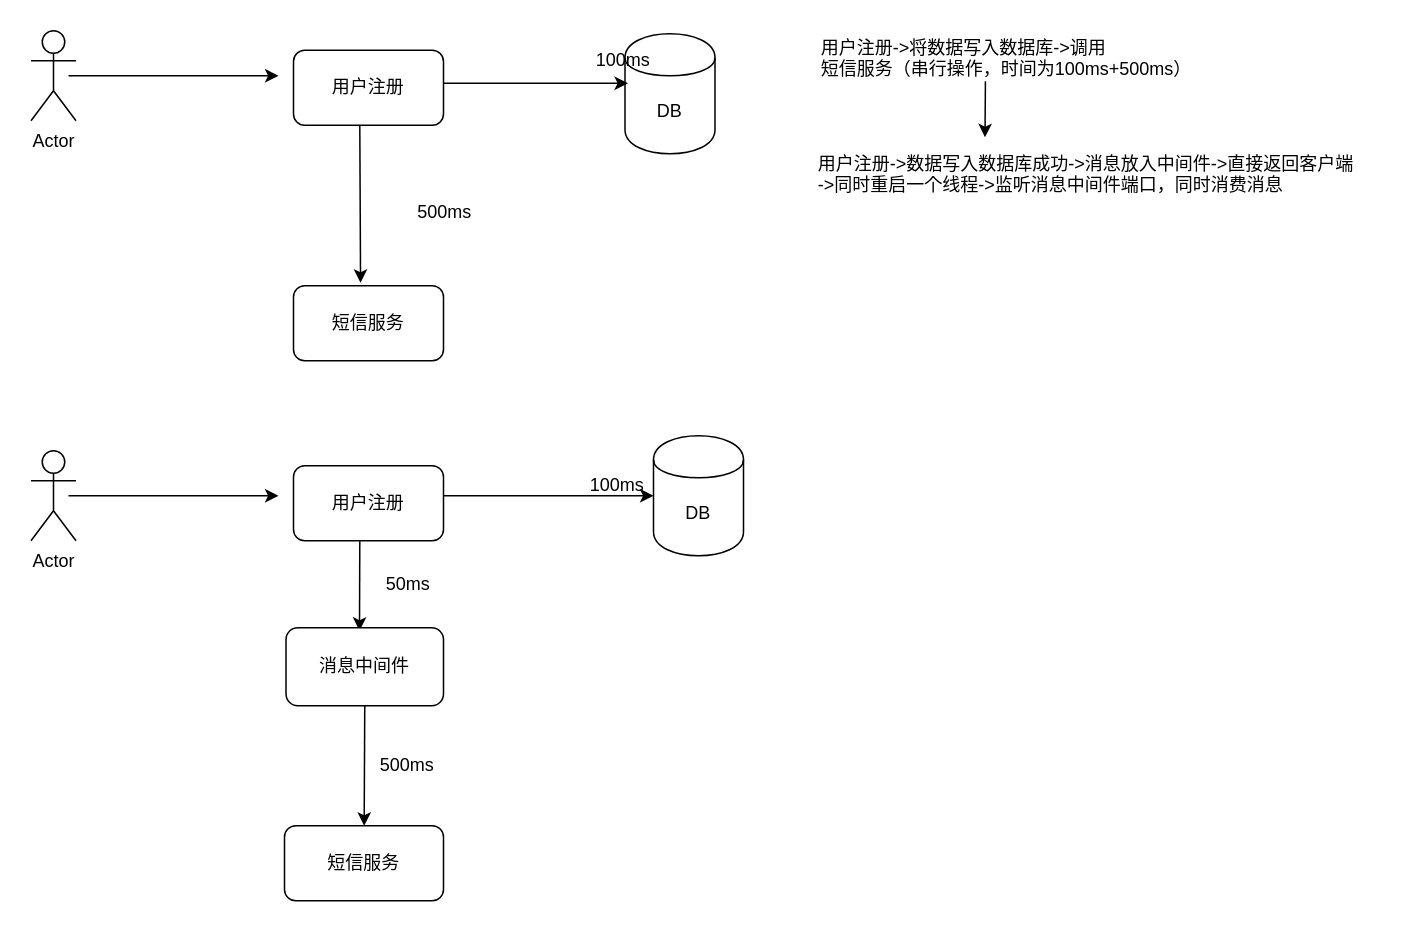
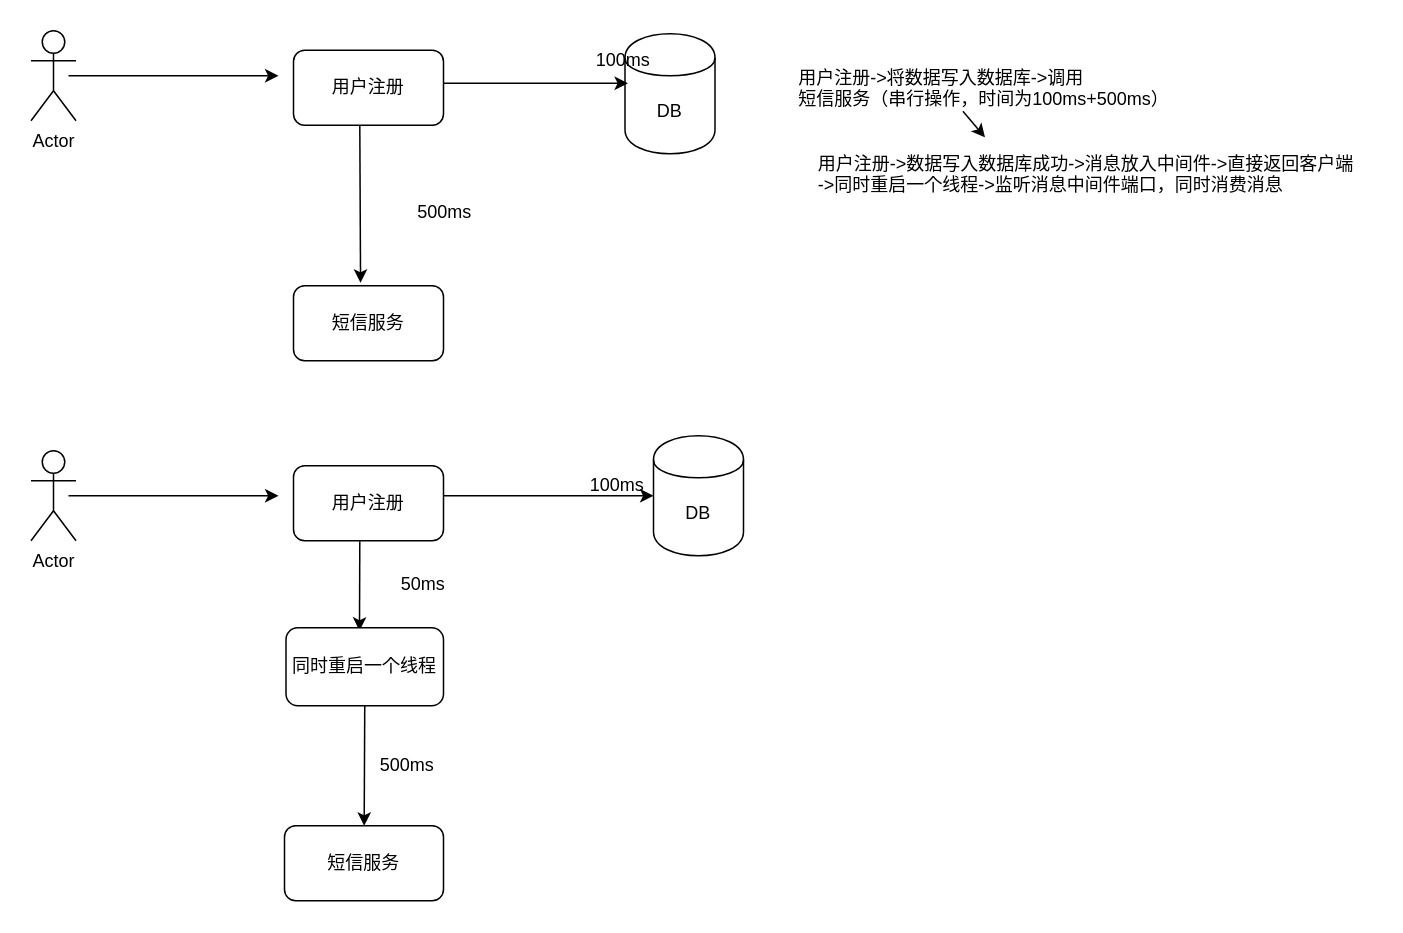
node "用户注册->将数据写入数据库->调用 短信服务（串行操作，时间为100ms+500ms）": moved (1013, 56) -> (991, 86)
node "50ms": moved (413, 584) -> (428, 584)
node "消息中间件": label "消息中间件" -> "同时重启一个线程"
